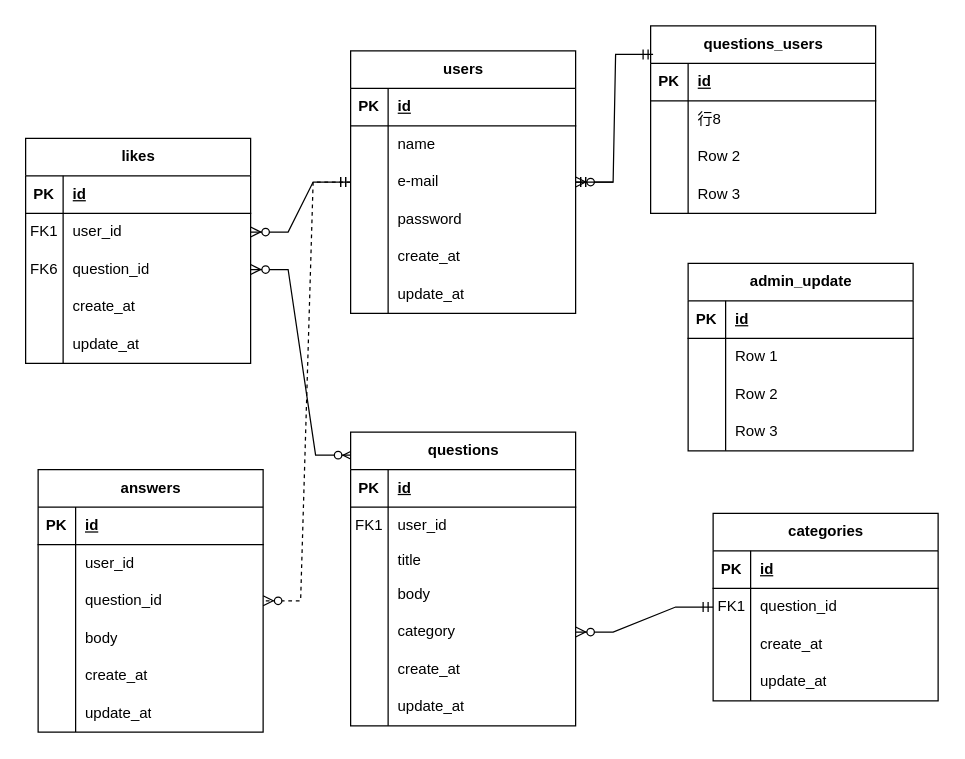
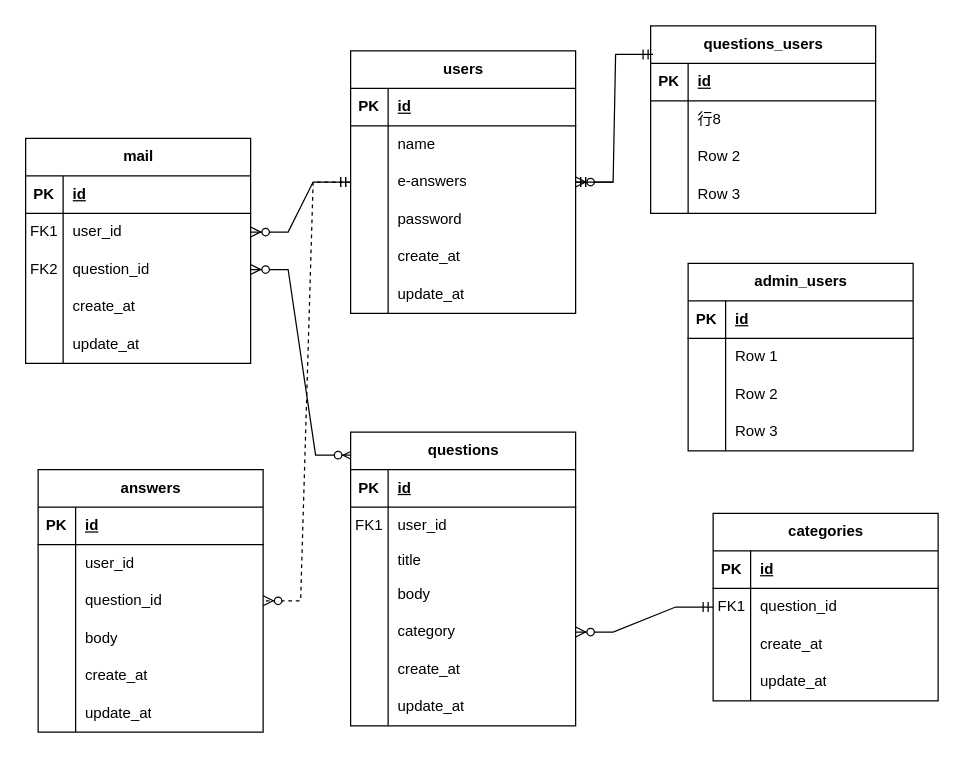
node "likes": label "likes" -> "mail"
node "e-mail": label "e-mail" -> "e-answers"
node "FK6": label "FK6" -> "FK2"
node "admin_update": label "admin_update" -> "admin_users"
